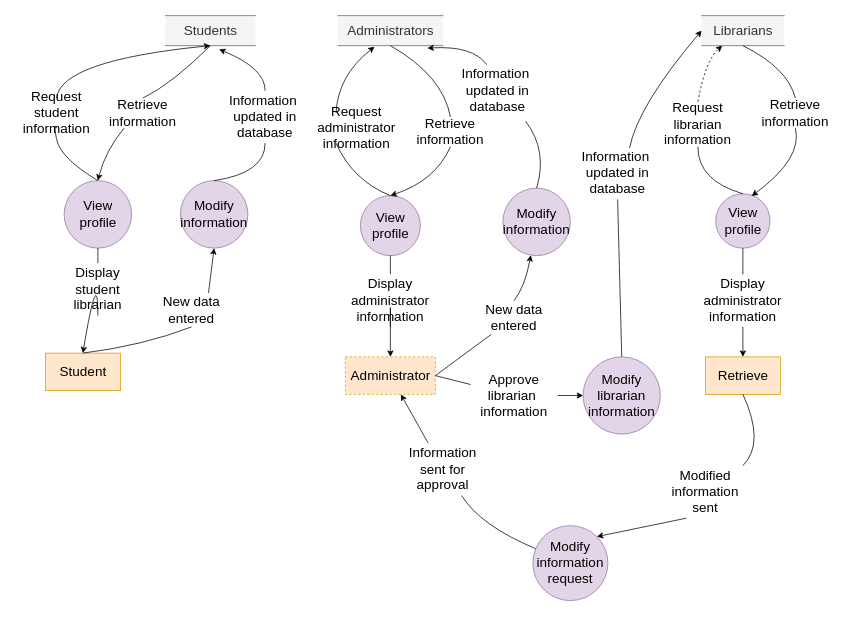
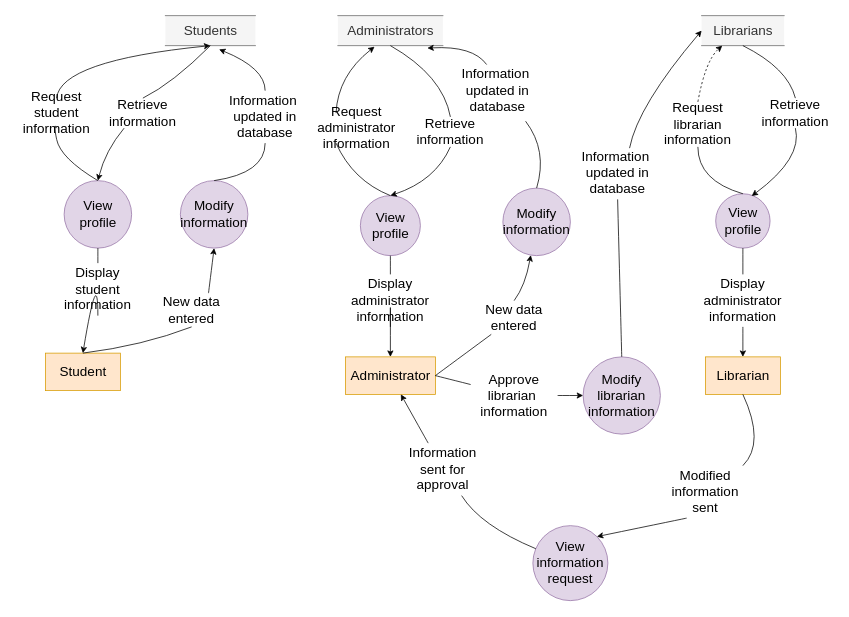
node "Display student librarian": label "Display student librarian" -> "Display student information"
node "Administrator": style dashed -> solid
node "Retrieve": label "Retrieve" -> "Librarian"
node "Modify information request": label "Modify information request" -> "View information request"
